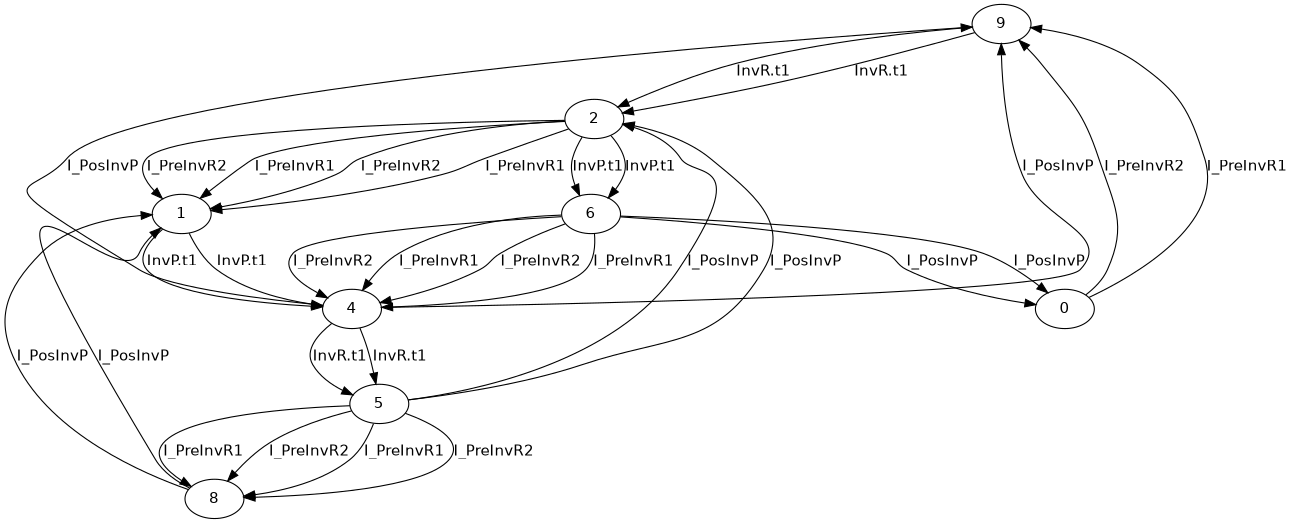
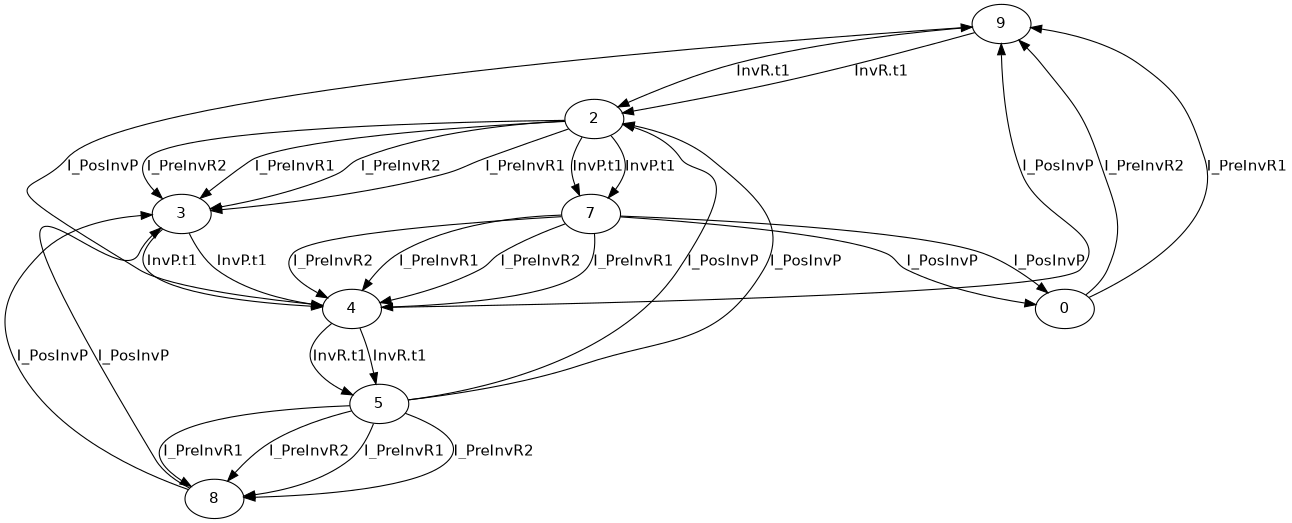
node "1": label "1" -> "3"
node "6": label "6" -> "7"
